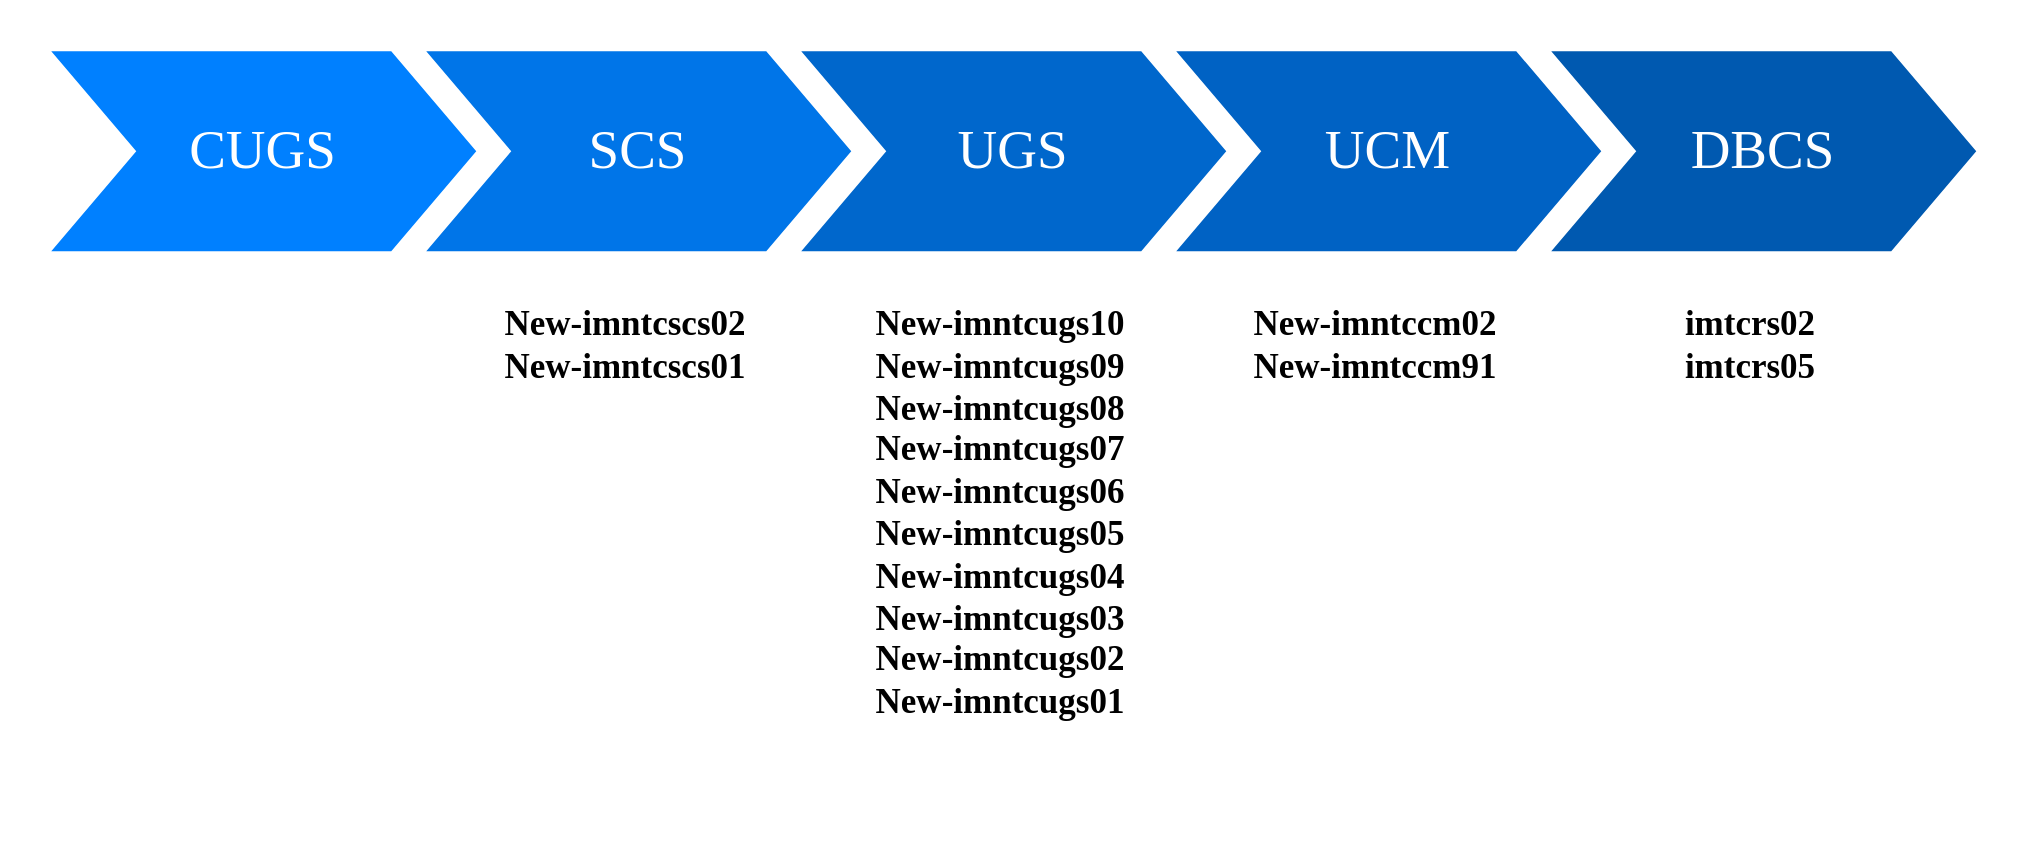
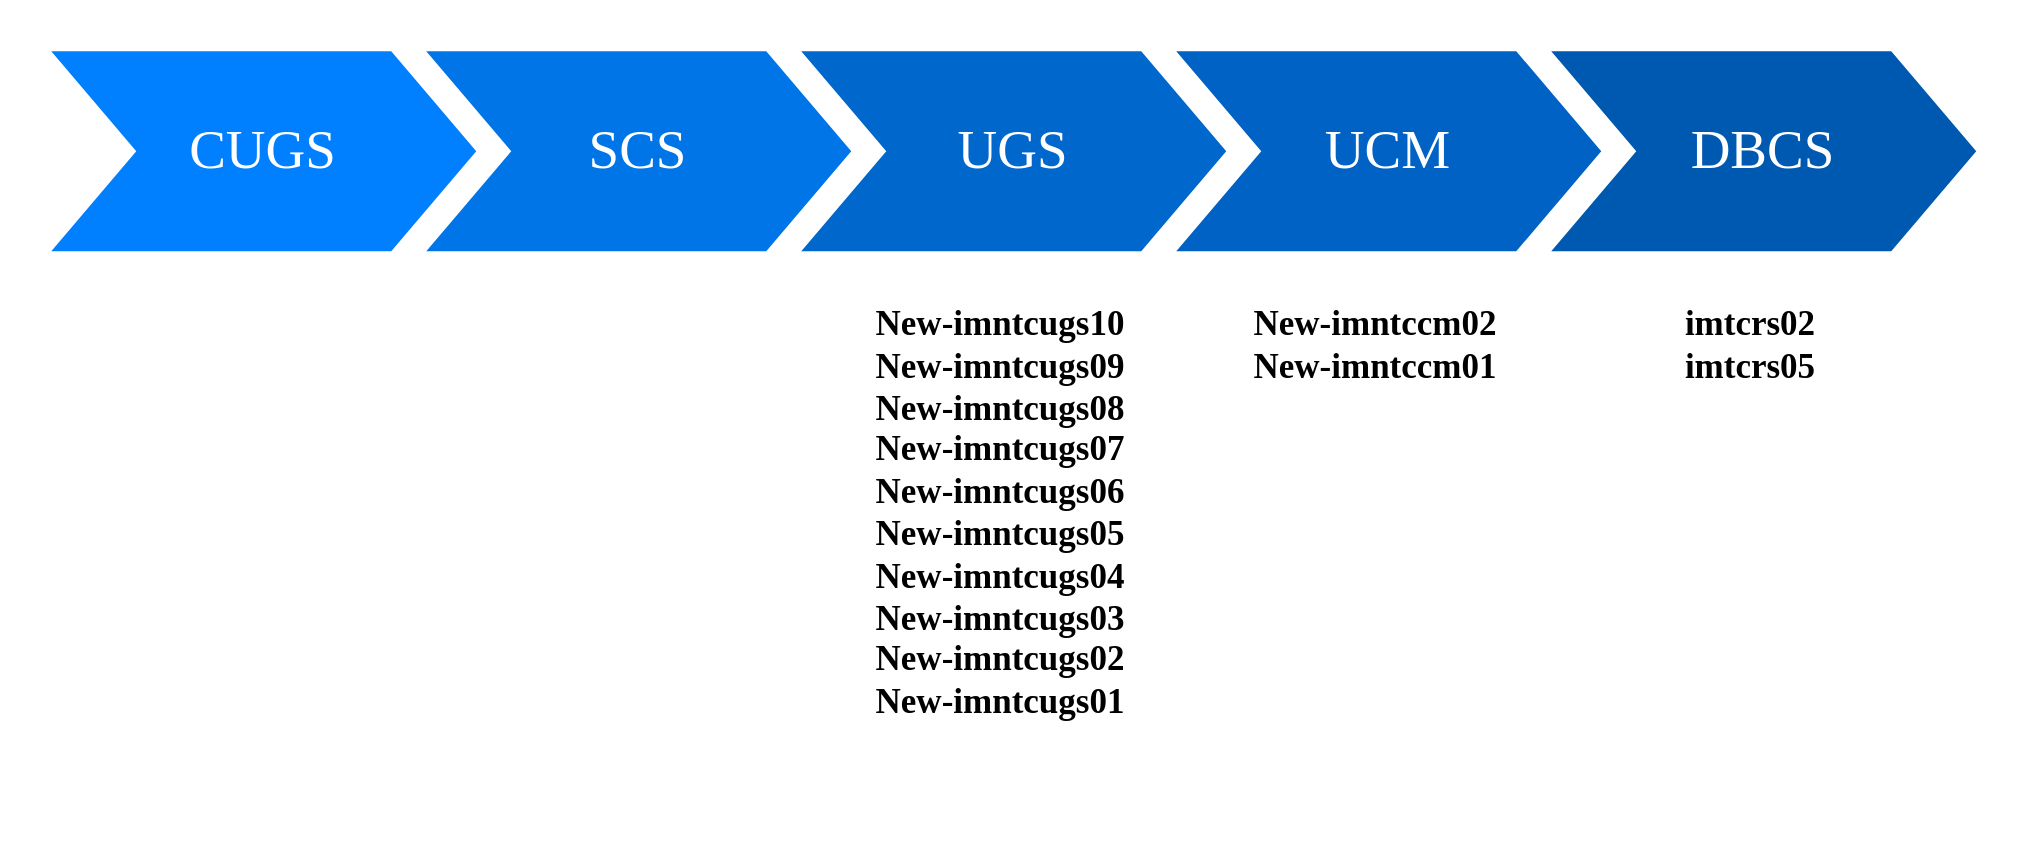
node "New-imntccm02 New-imntccm91": label "New-imntccm02 New-imntccm91" -> "New-imntccm02 New-imntccm01"
node "New-imntcscs02 New-imntcscs01": removed
